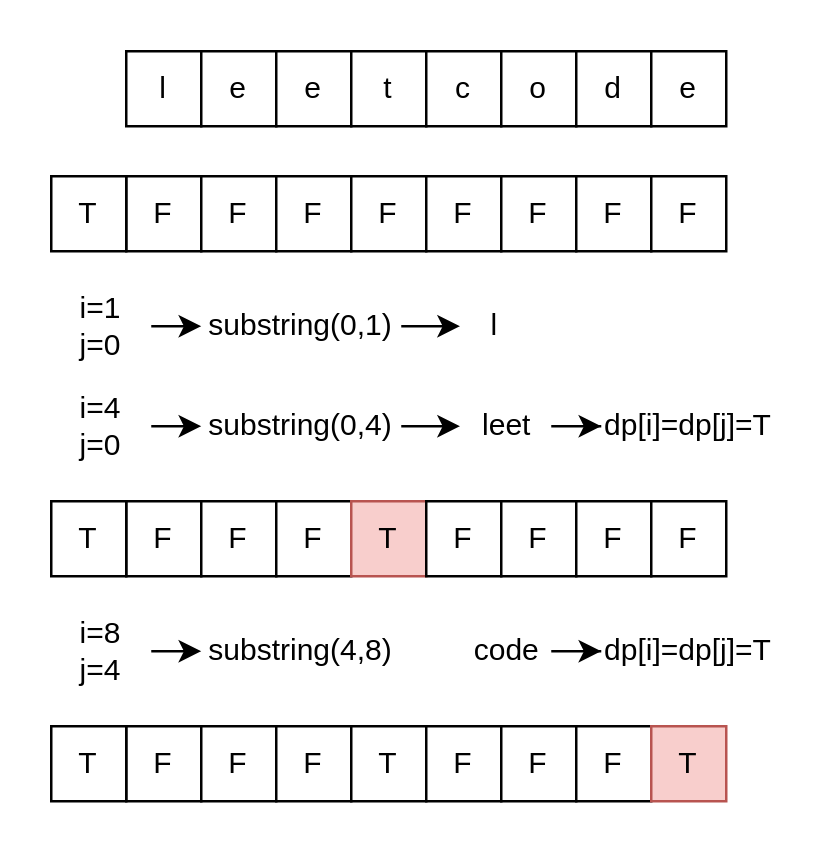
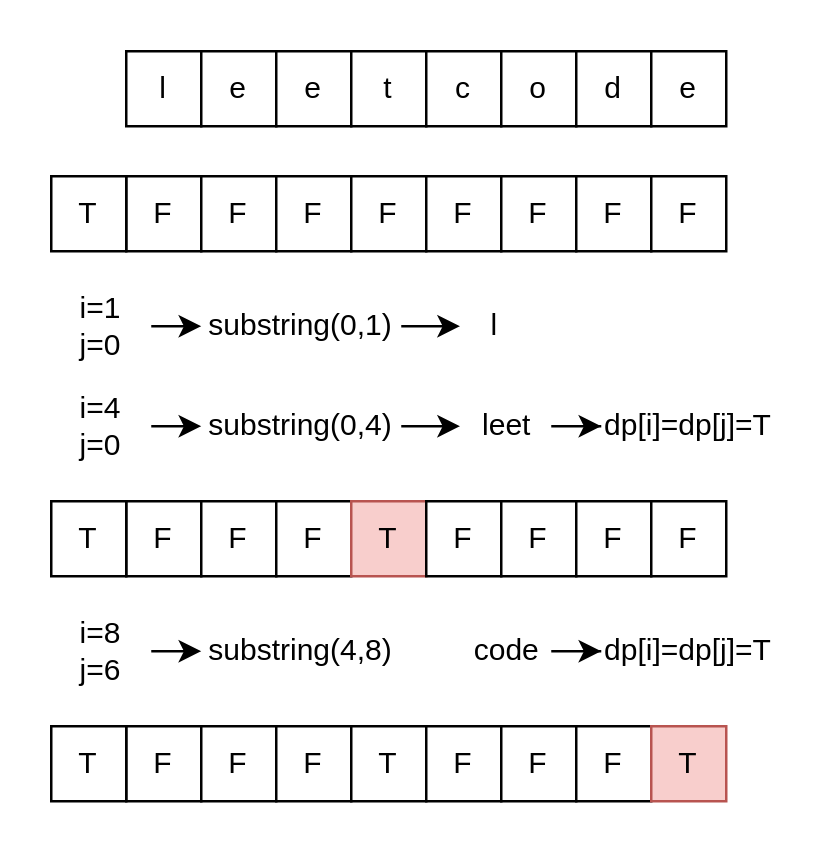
node "i=8 j=4": label "i=8 j=4" -> "i=8 j=6"
